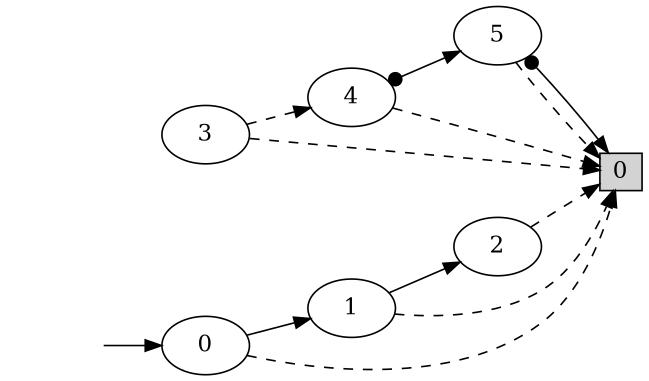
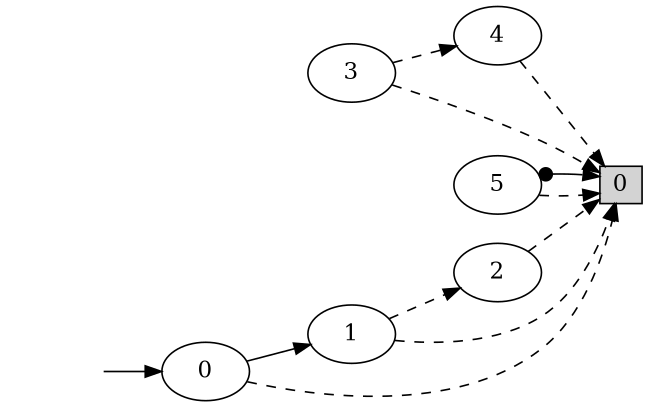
edge "5" -- "4": removed
edge "2" -- "1": style solid -> dashed
